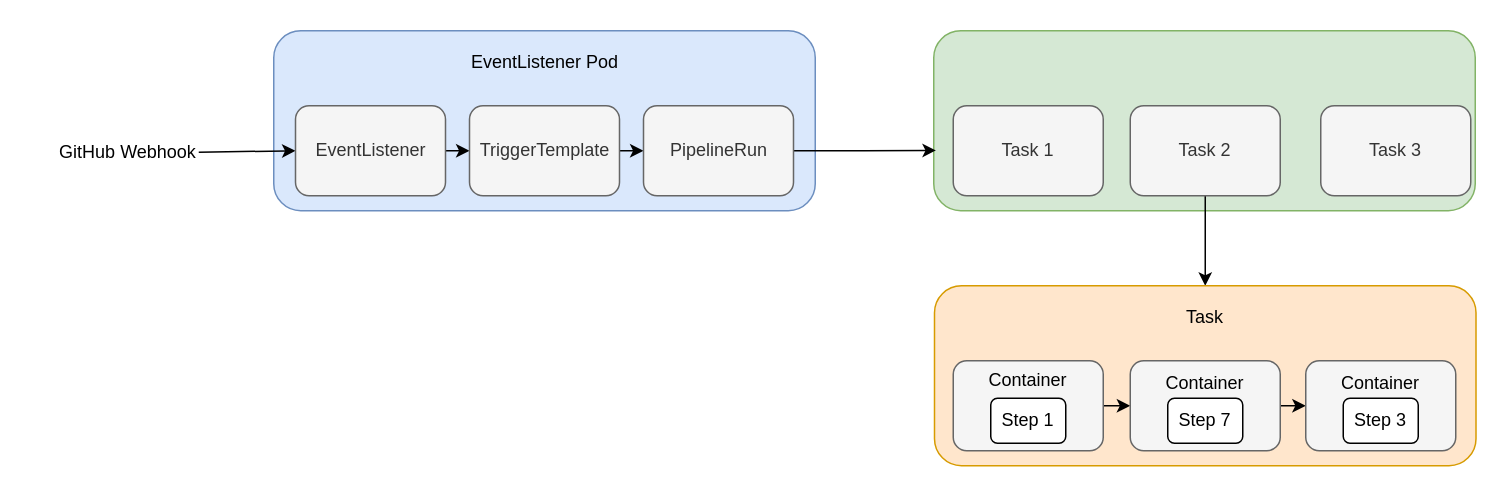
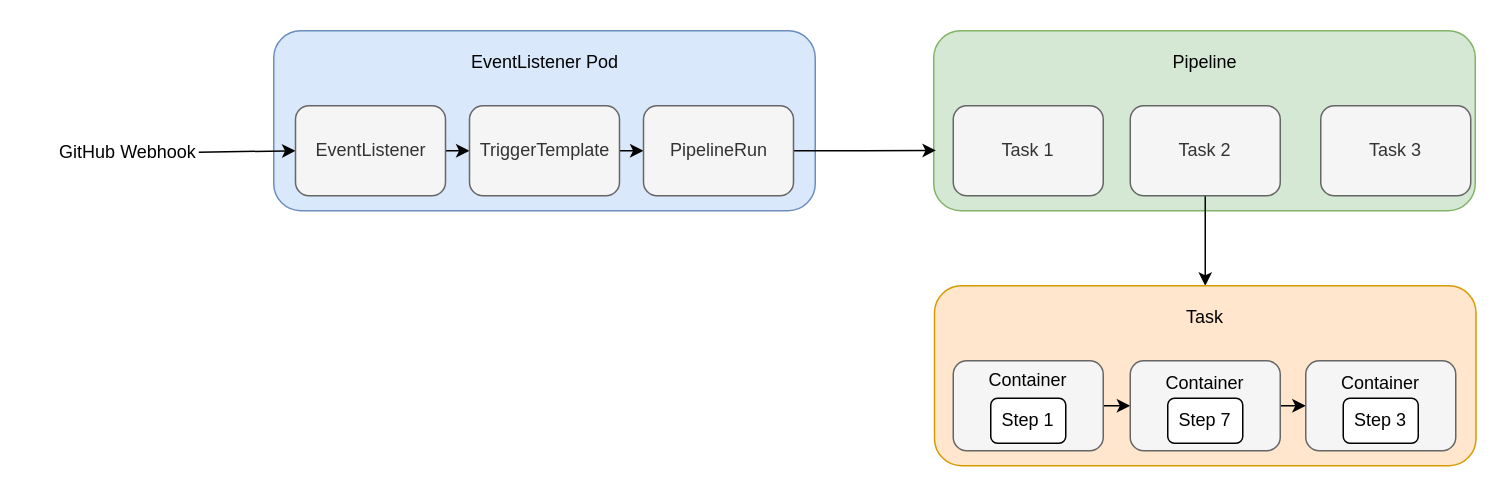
node "Pipeline": added
